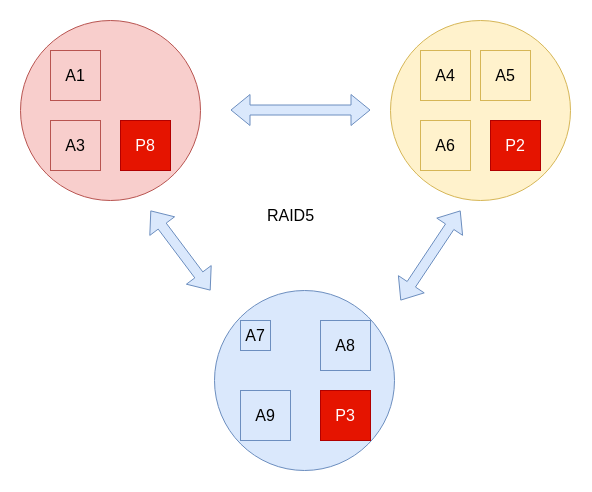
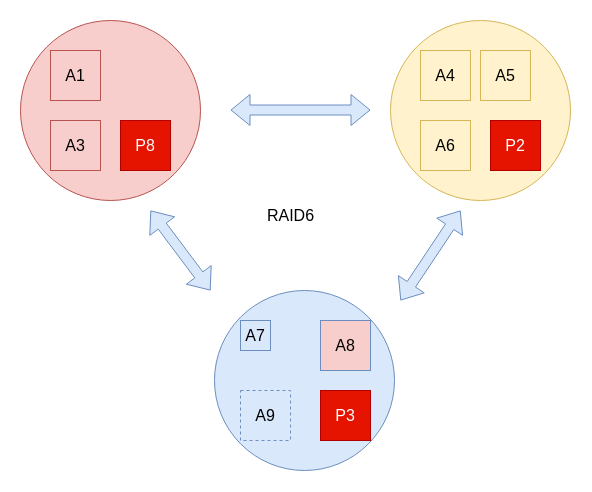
node "RAID5": label "RAID5" -> "RAID6"
node "A8": fillcolor #dae8fc -> #f8cecc
node "A9": style solid -> dashed
